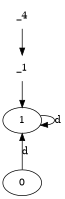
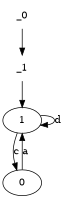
node "_4": label "_4" -> "_0"
edge "1" -> "0": added, label "c"
edge "0" -> "1": label "d" -> "a"
